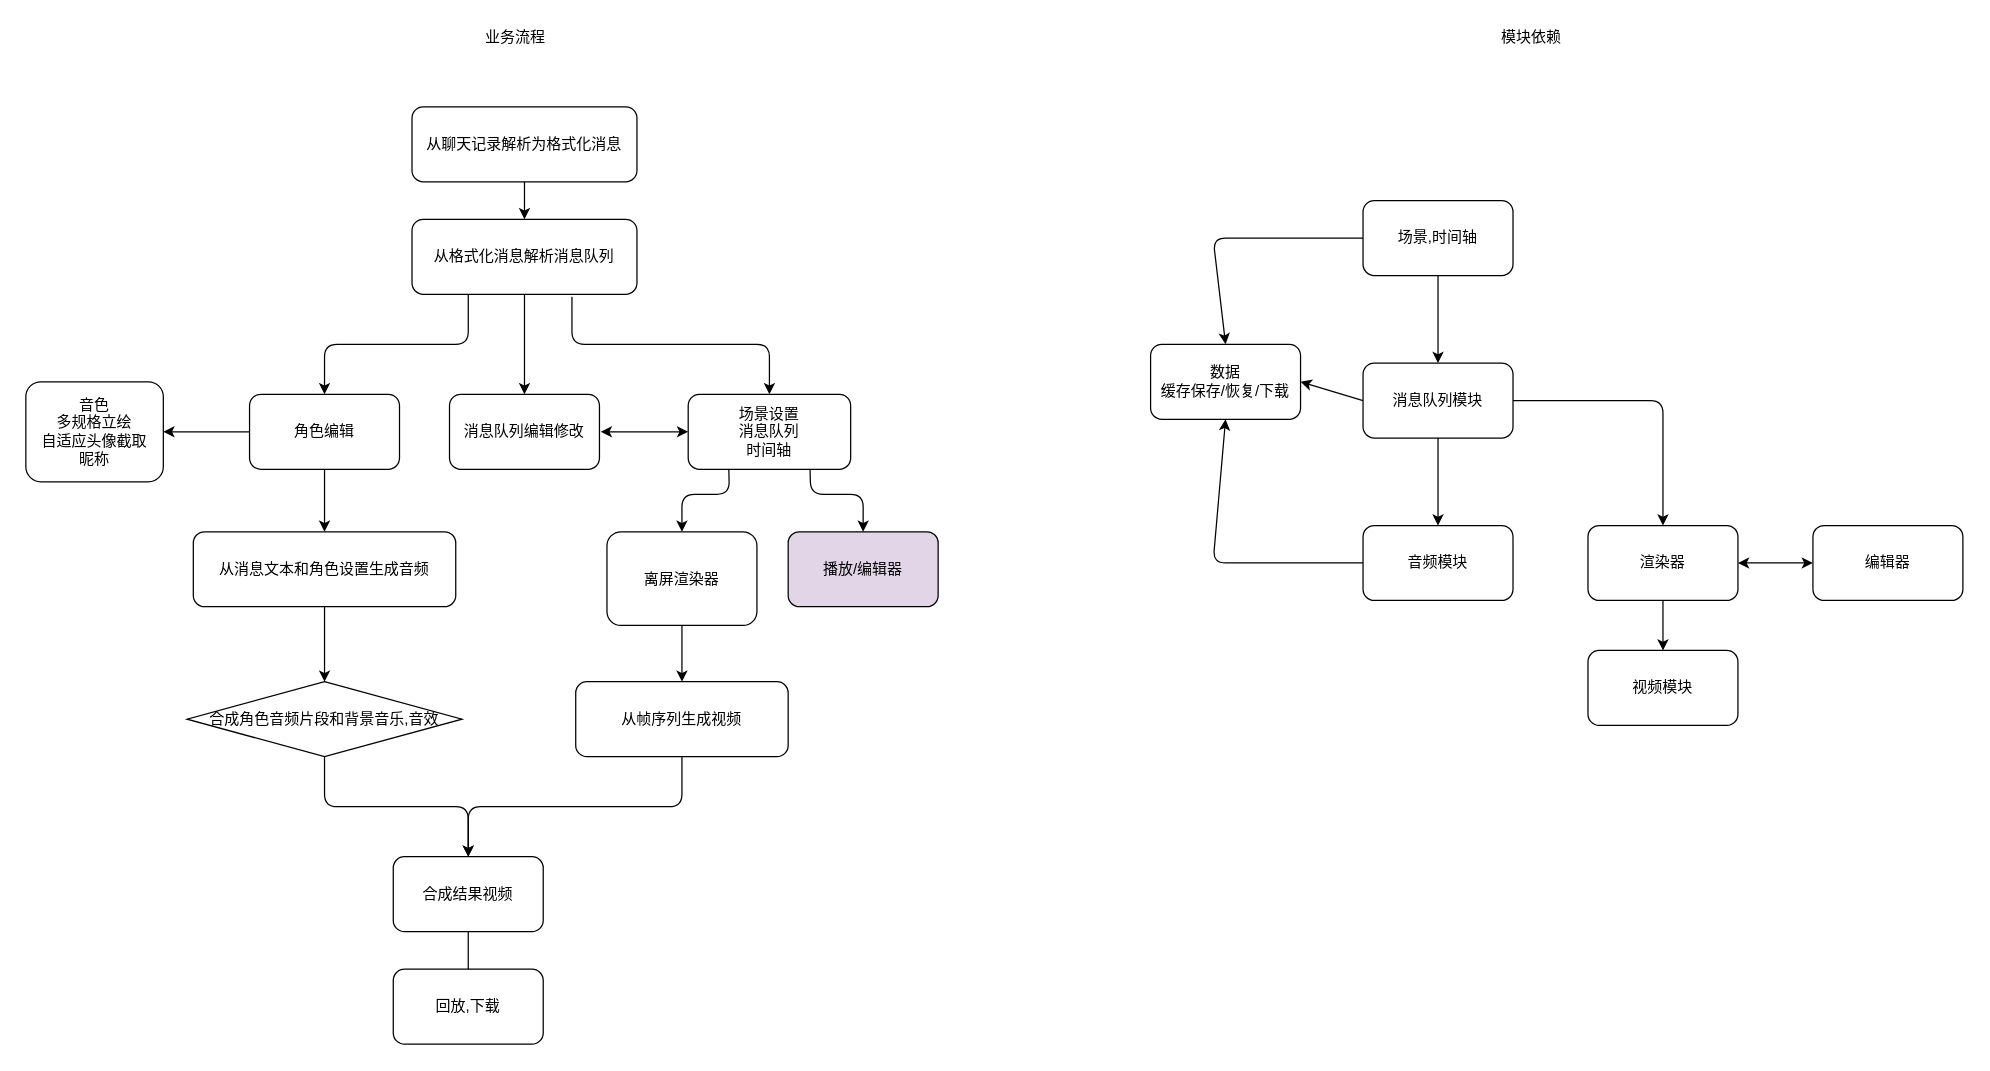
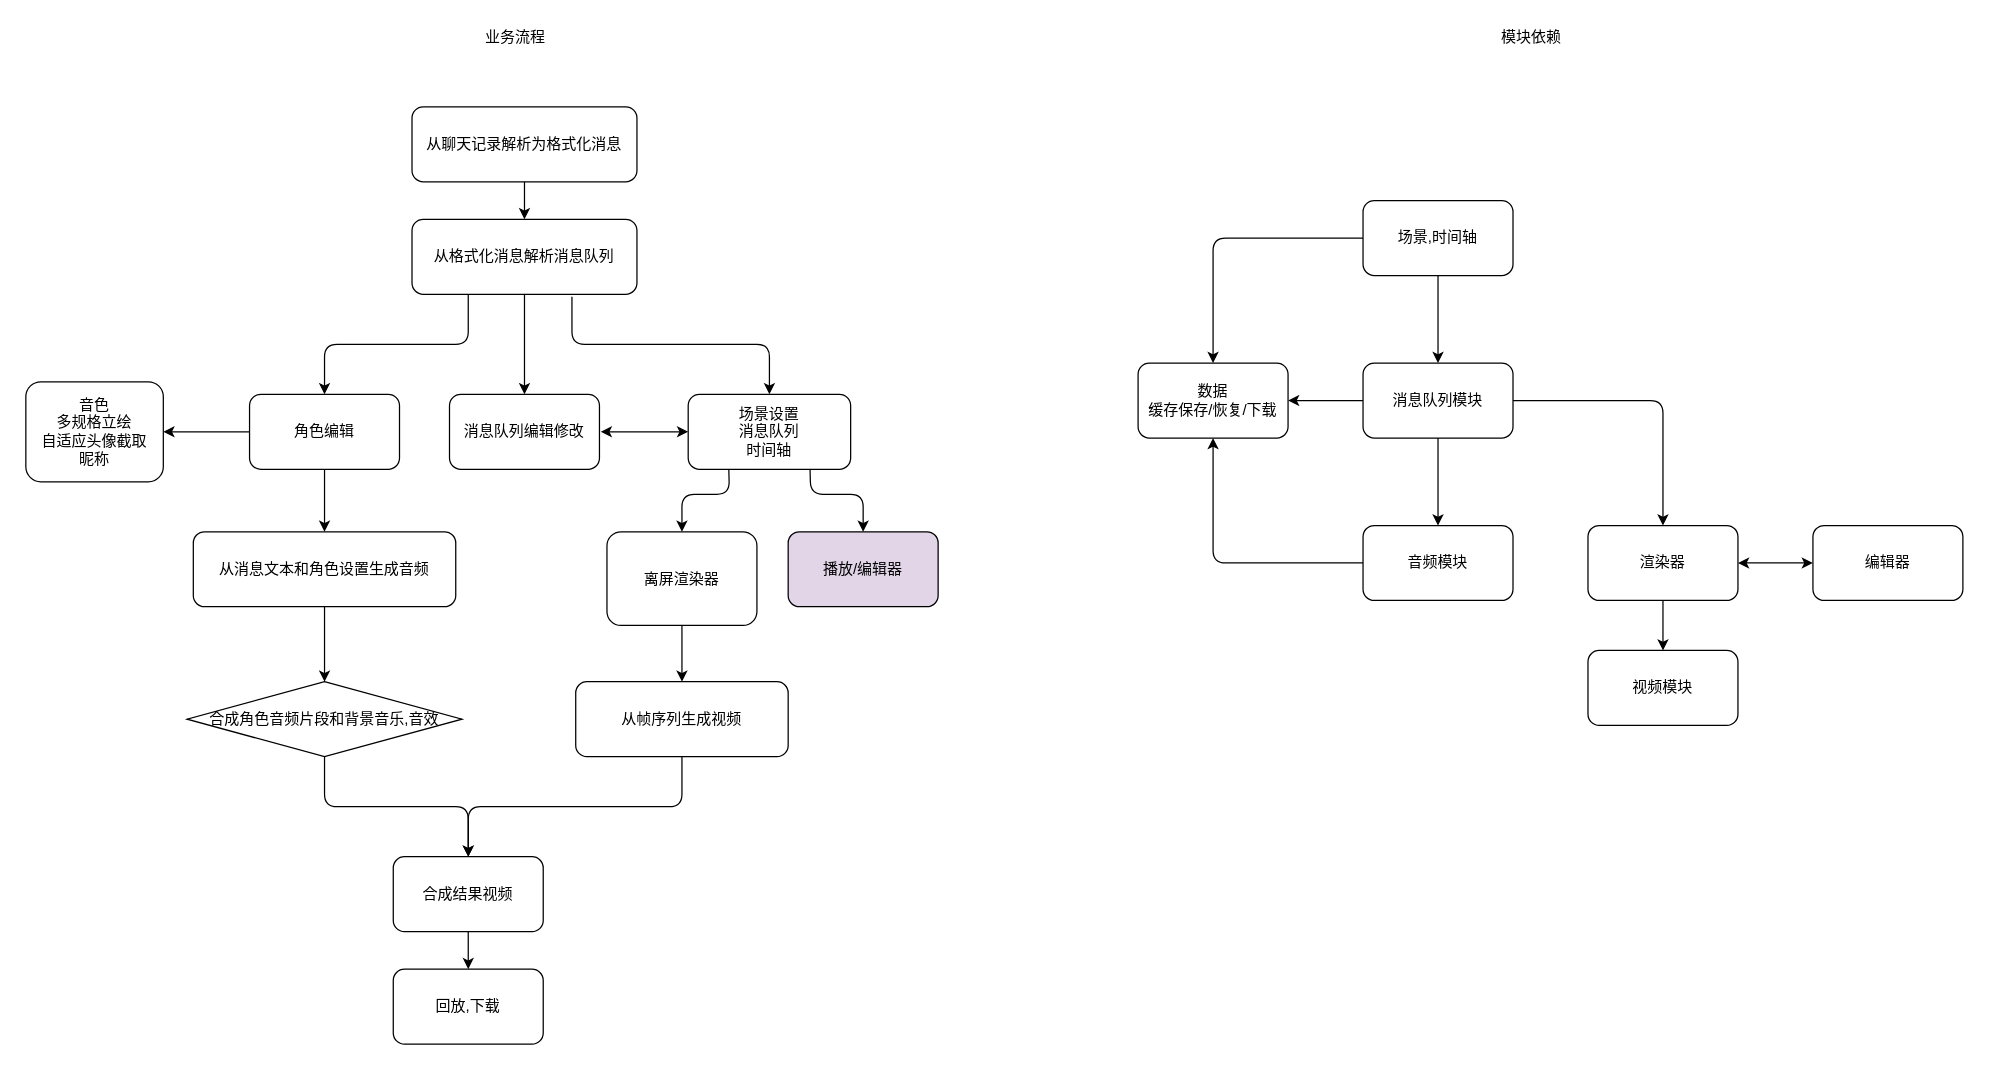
node "数据 缓存保存/恢复/下载": moved (1226, 382) -> (1213, 401)
edge "合成结果视频" -- "回放,下载": arrowhead none -> classic
